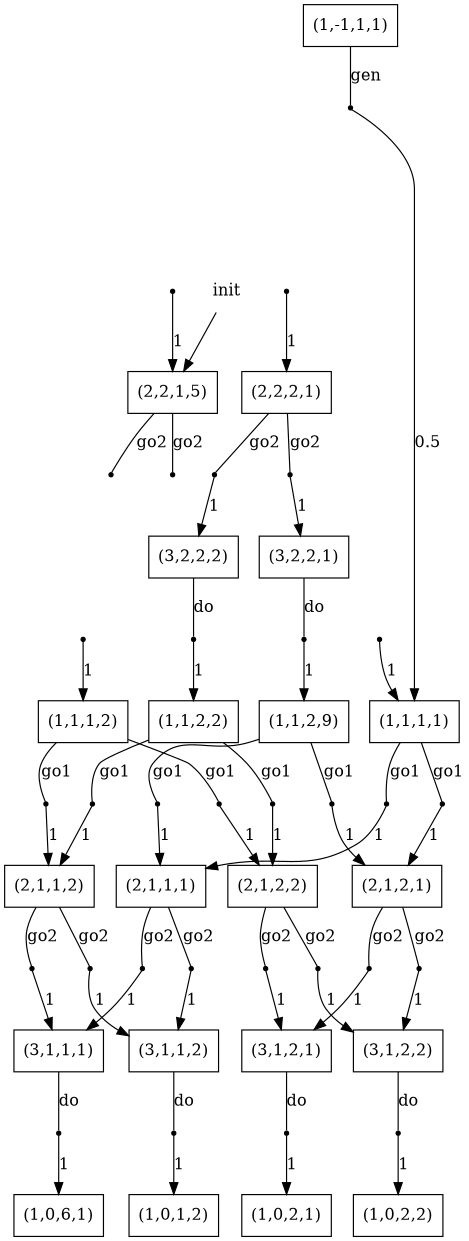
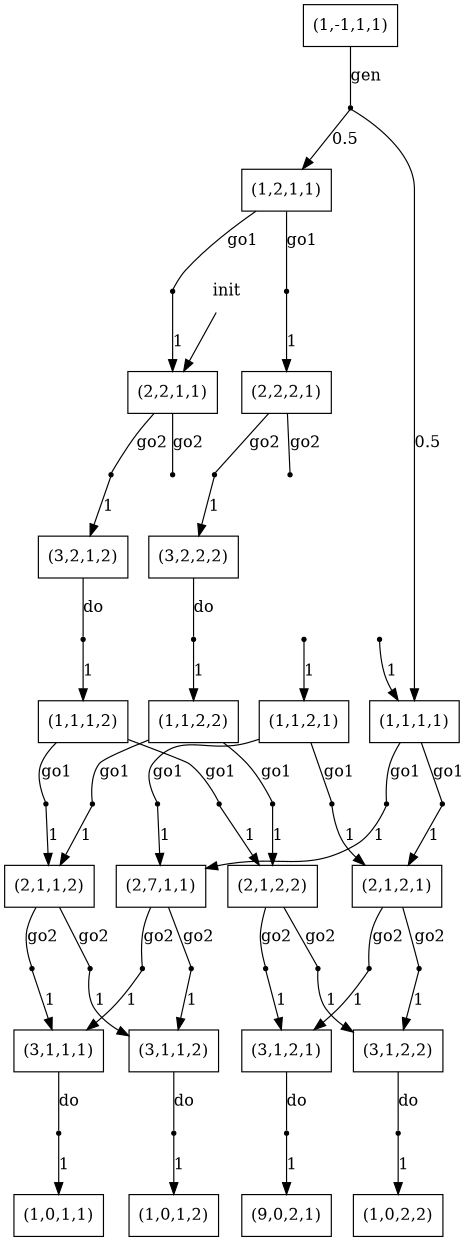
node "(1,2,1,1)": added
node "(2,2,1,5)": label "(2,2,1,5)" -> "(2,2,1,1)"
node "(3,2,1,2)": added
node "(3,2,2,1)": removed
node "(1,1,2,9)": label "(1,1,2,9)" -> "(1,1,2,1)"
node "(2,1,1,1)": label "(2,1,1,1)" -> "(2,7,1,1)"
node "(1,0,6,1)": label "(1,0,6,1)" -> "(1,0,1,1)"
node "(1,0,2,1)": label "(1,0,2,1)" -> "(9,0,2,1)"
